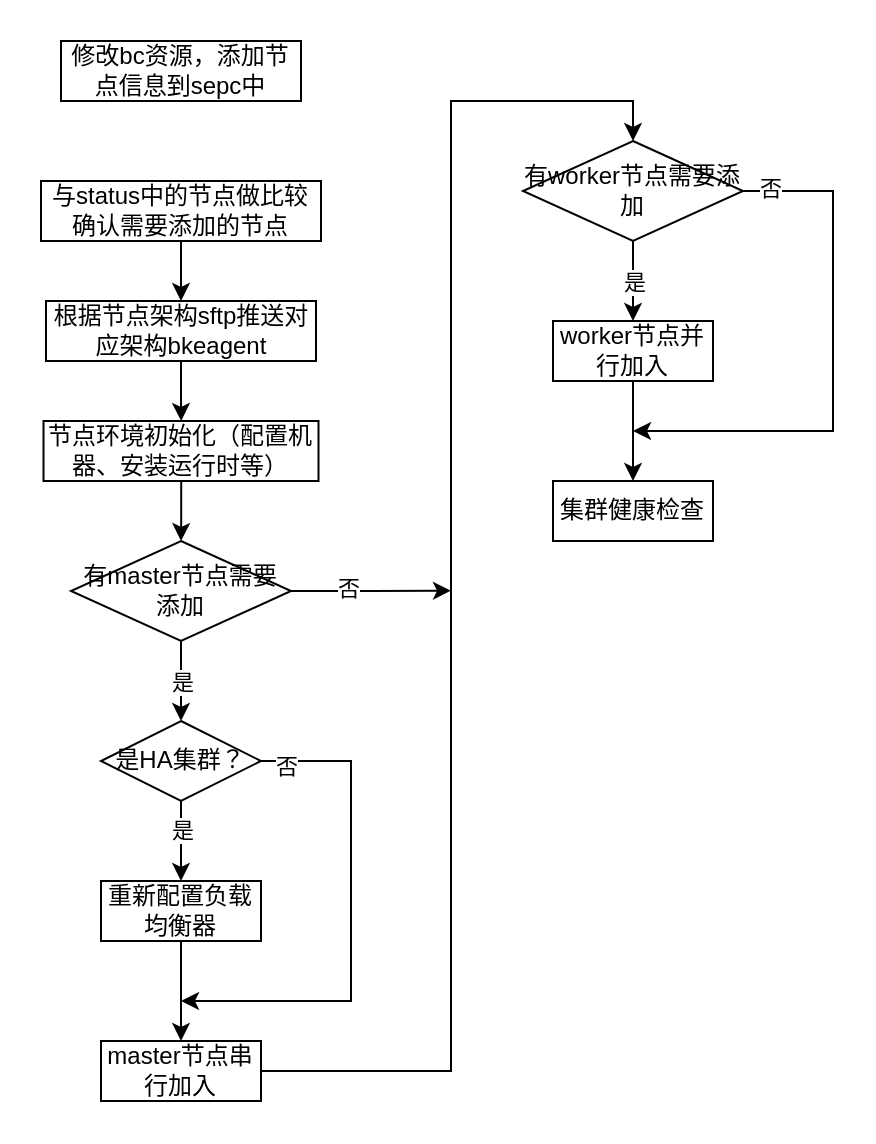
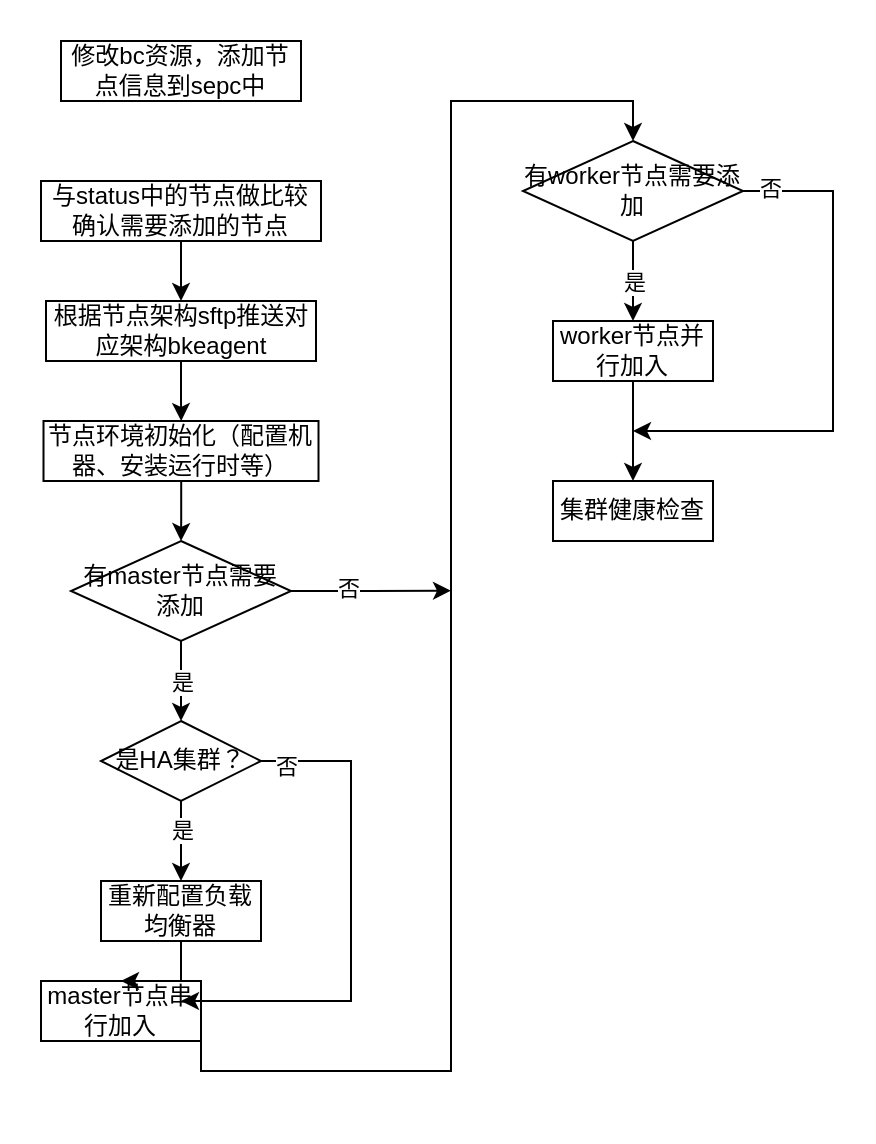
node "master节点串行加入": moved (181, 1071) -> (121, 1011)
